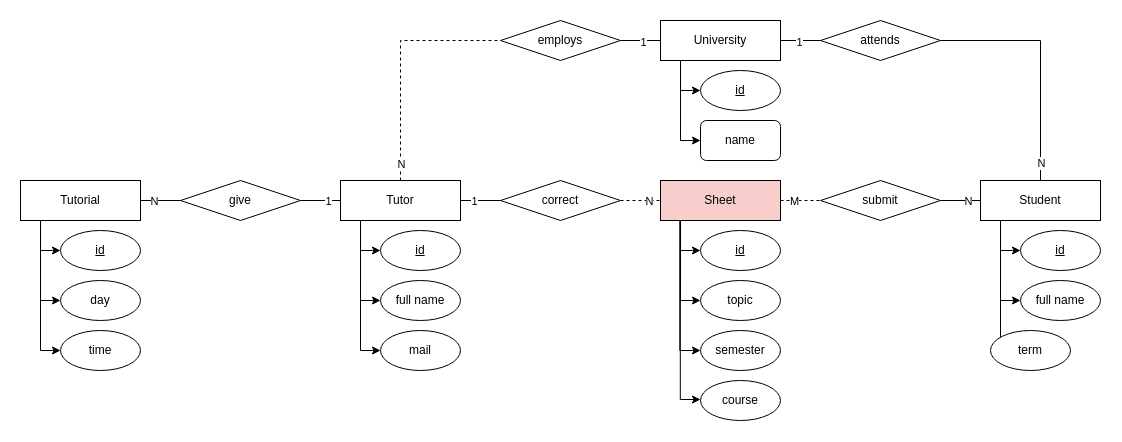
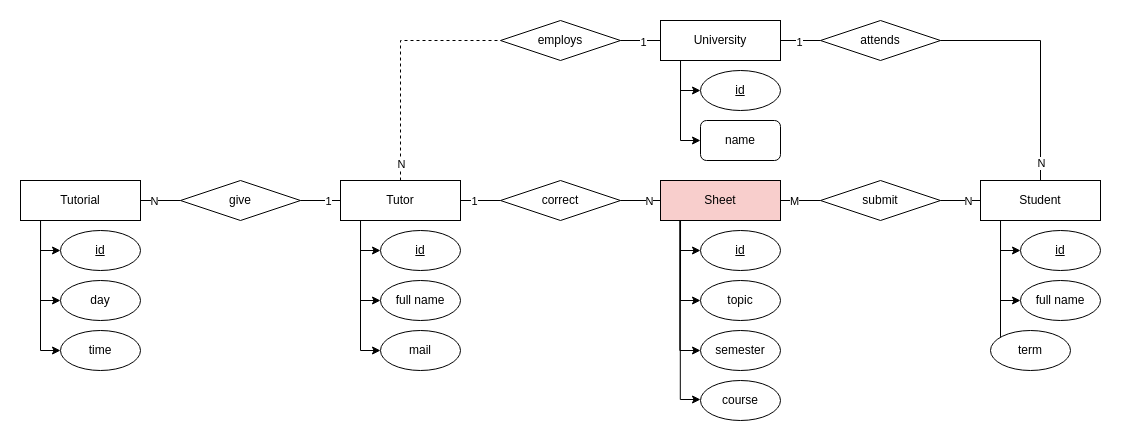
edge "correct" -- "Sheet": style dashed -> solid
edge "Sheet" -- "submit": style dashed -> solid
